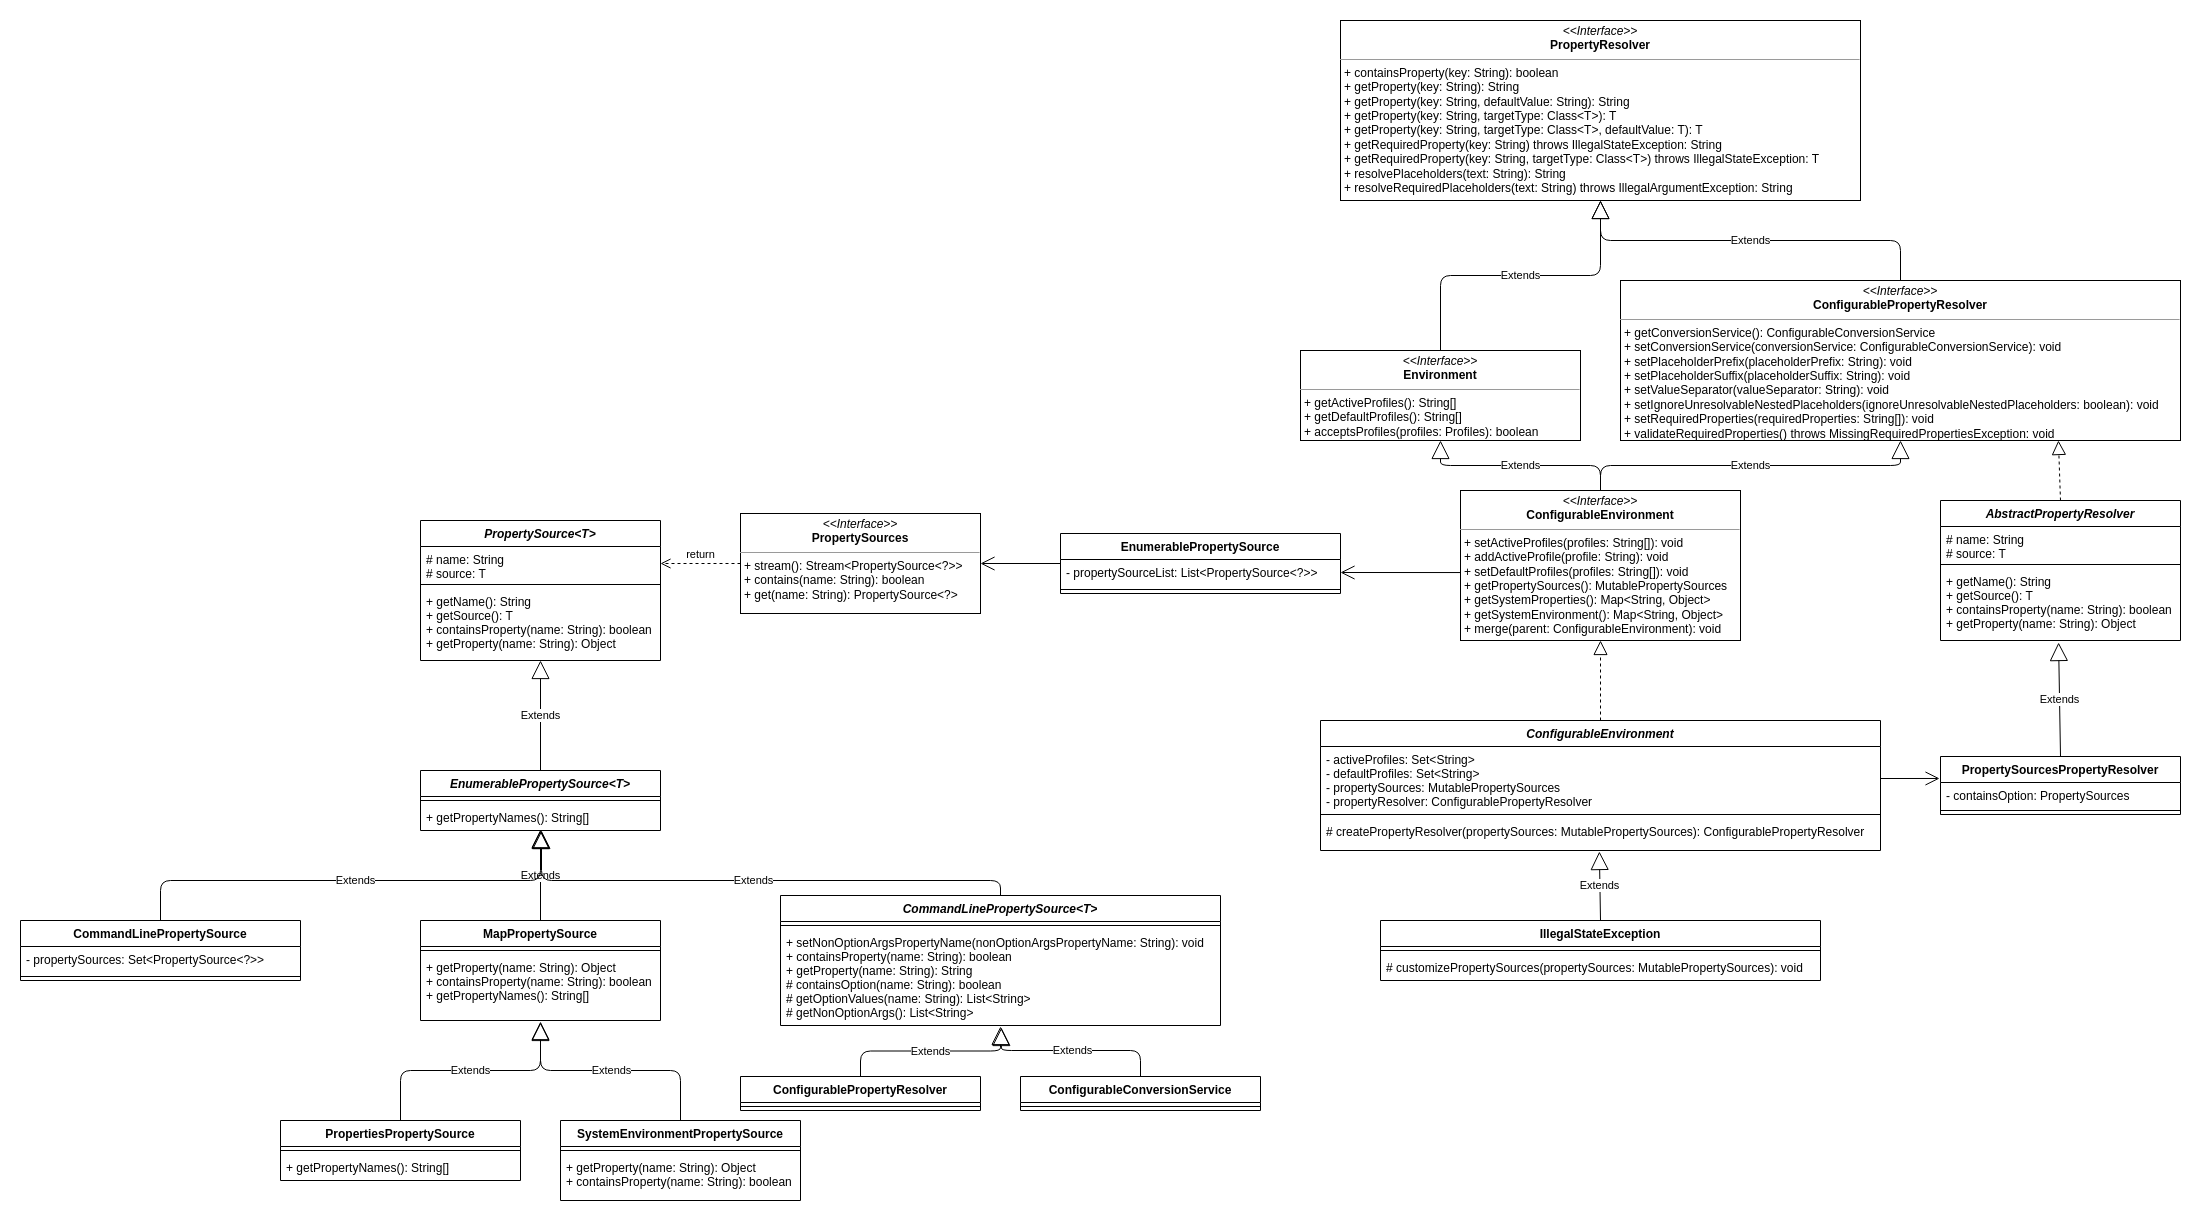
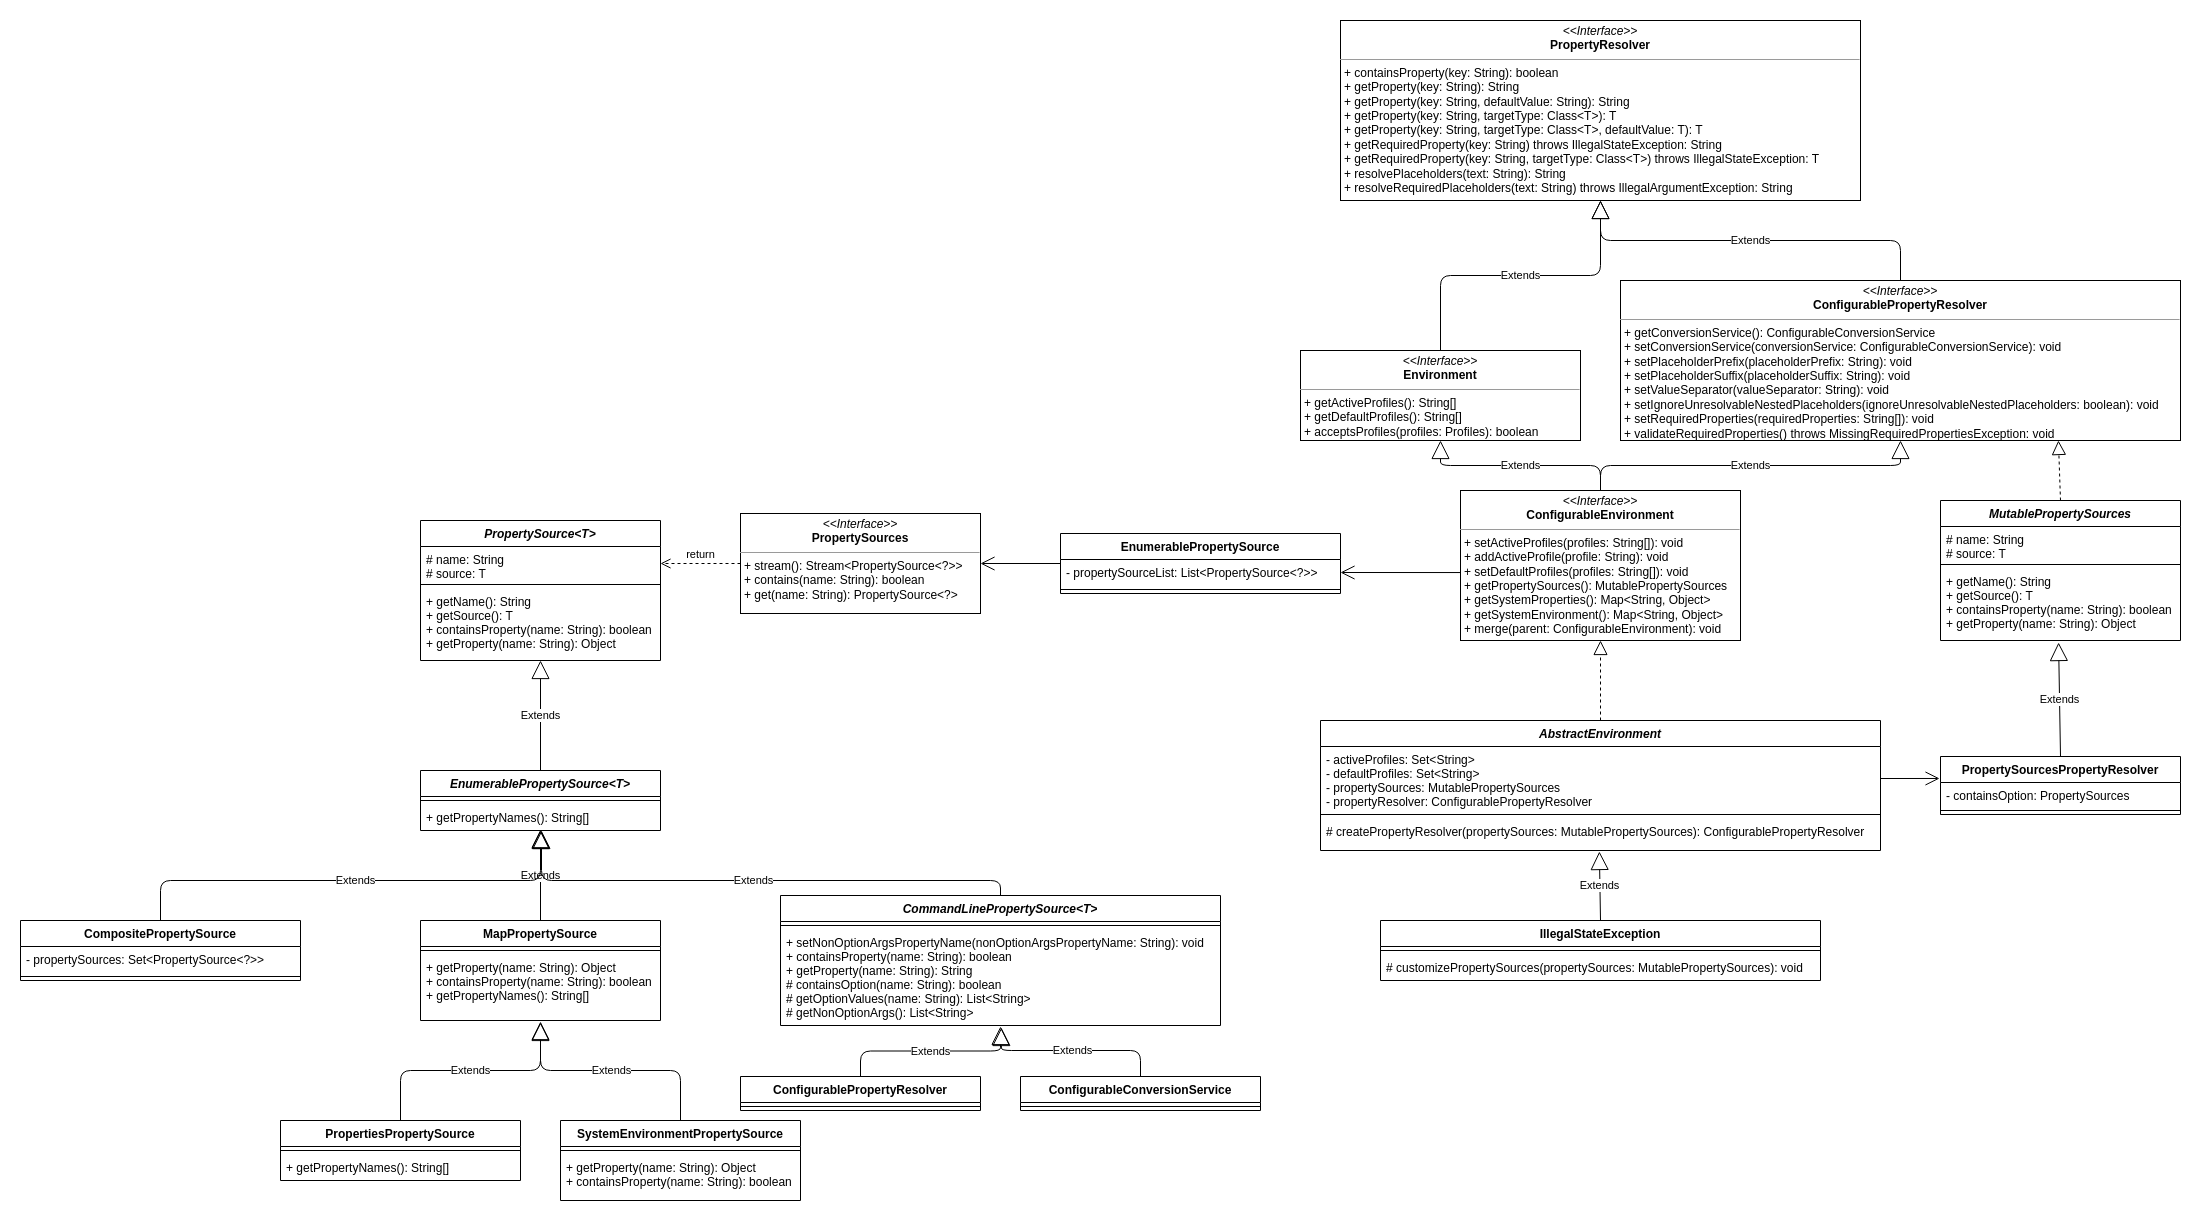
node "AbstractPropertyResolver": label "AbstractPropertyResolver" -> "MutablePropertySources"
node "ConfigurableEnvironment": label "ConfigurableEnvironment" -> "AbstractEnvironment"
node "CommandLinePropertySource": label "CommandLinePropertySource" -> "CompositePropertySource"
